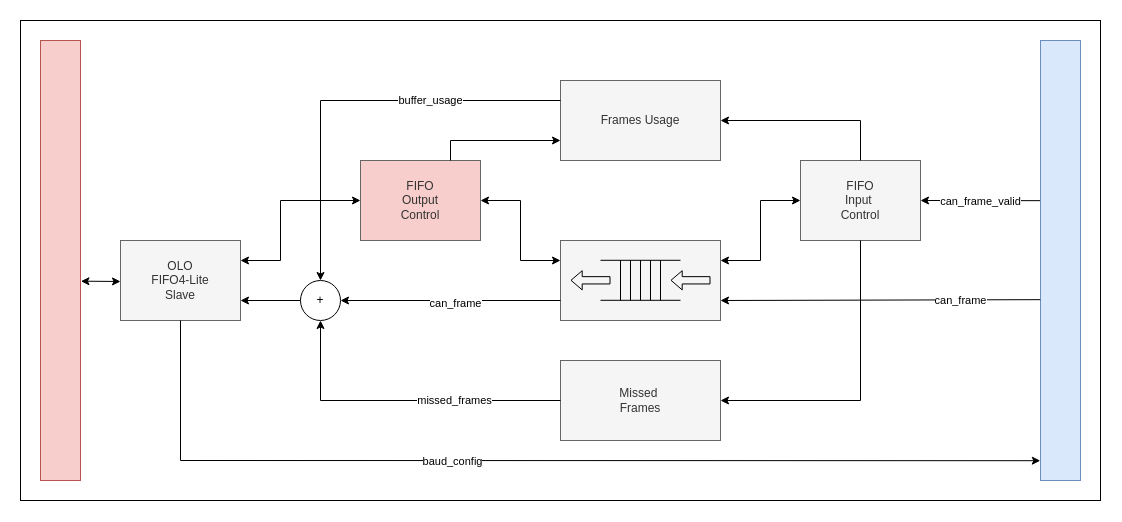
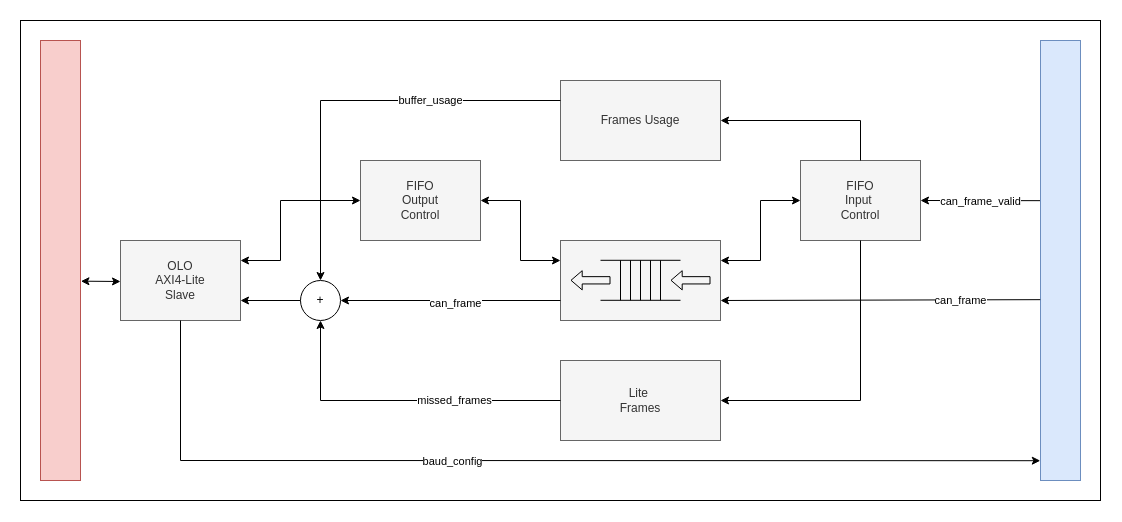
edge "FIFO Output Control" -> "Frames Usage": removed
node "FIFO Output Control": fillcolor #f8cecc -> #f5f5f5
node "OLO FIFO4-Lite Slave": label "OLO FIFO4-Lite Slave" -> "OLO AXI4-Lite Slave"
node "Missed Frames": label "Missed Frames" -> "Lite Frames"
